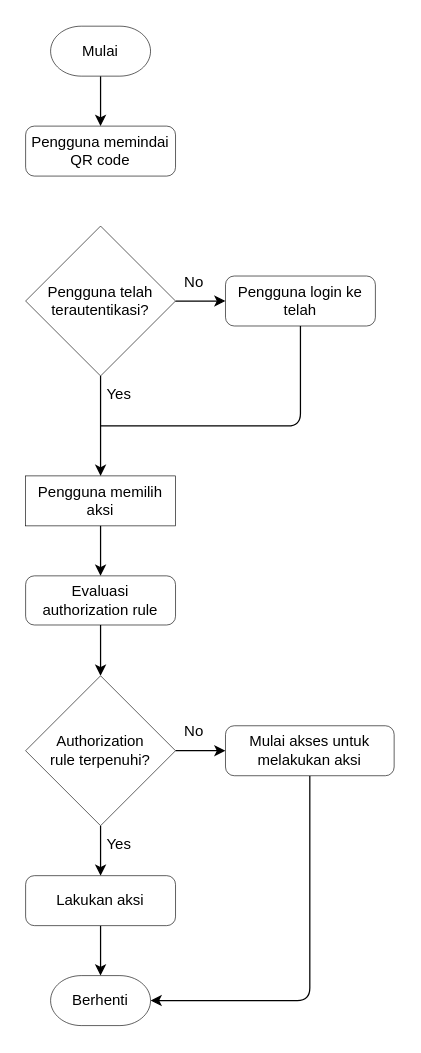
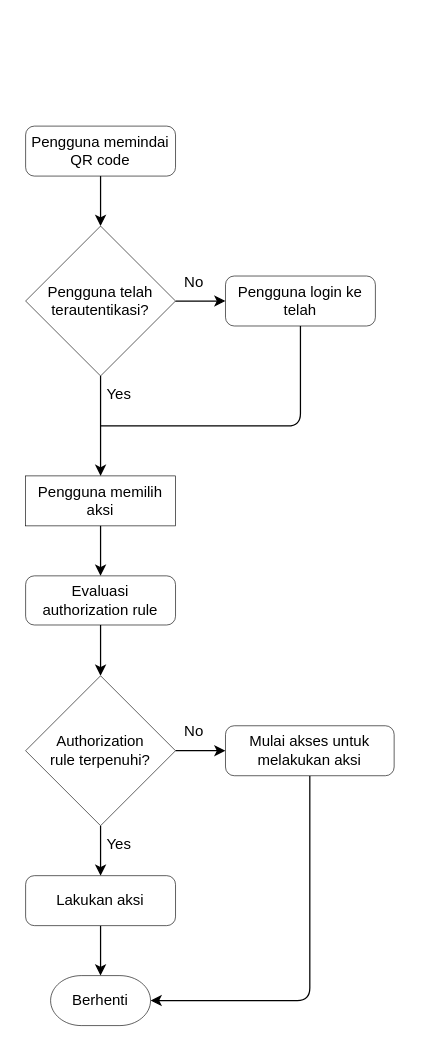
node "Mulai": removed
edge "Mulai" -> "Pengguna memindai QR code": removed
edge "Pengguna memindai QR code" -> "Pengguna telah terautentikasi?": added
